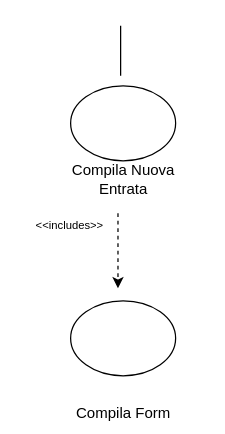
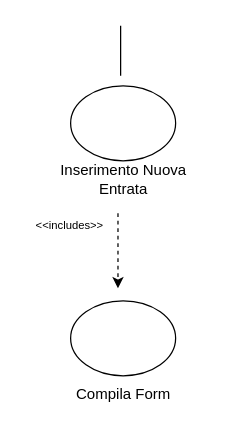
node "Compila Nuova Entrata": label "Compila Nuova Entrata" -> "Inserimento Nuova Entrata"
node "Compila Form": moved (123, 413) -> (123, 394)
